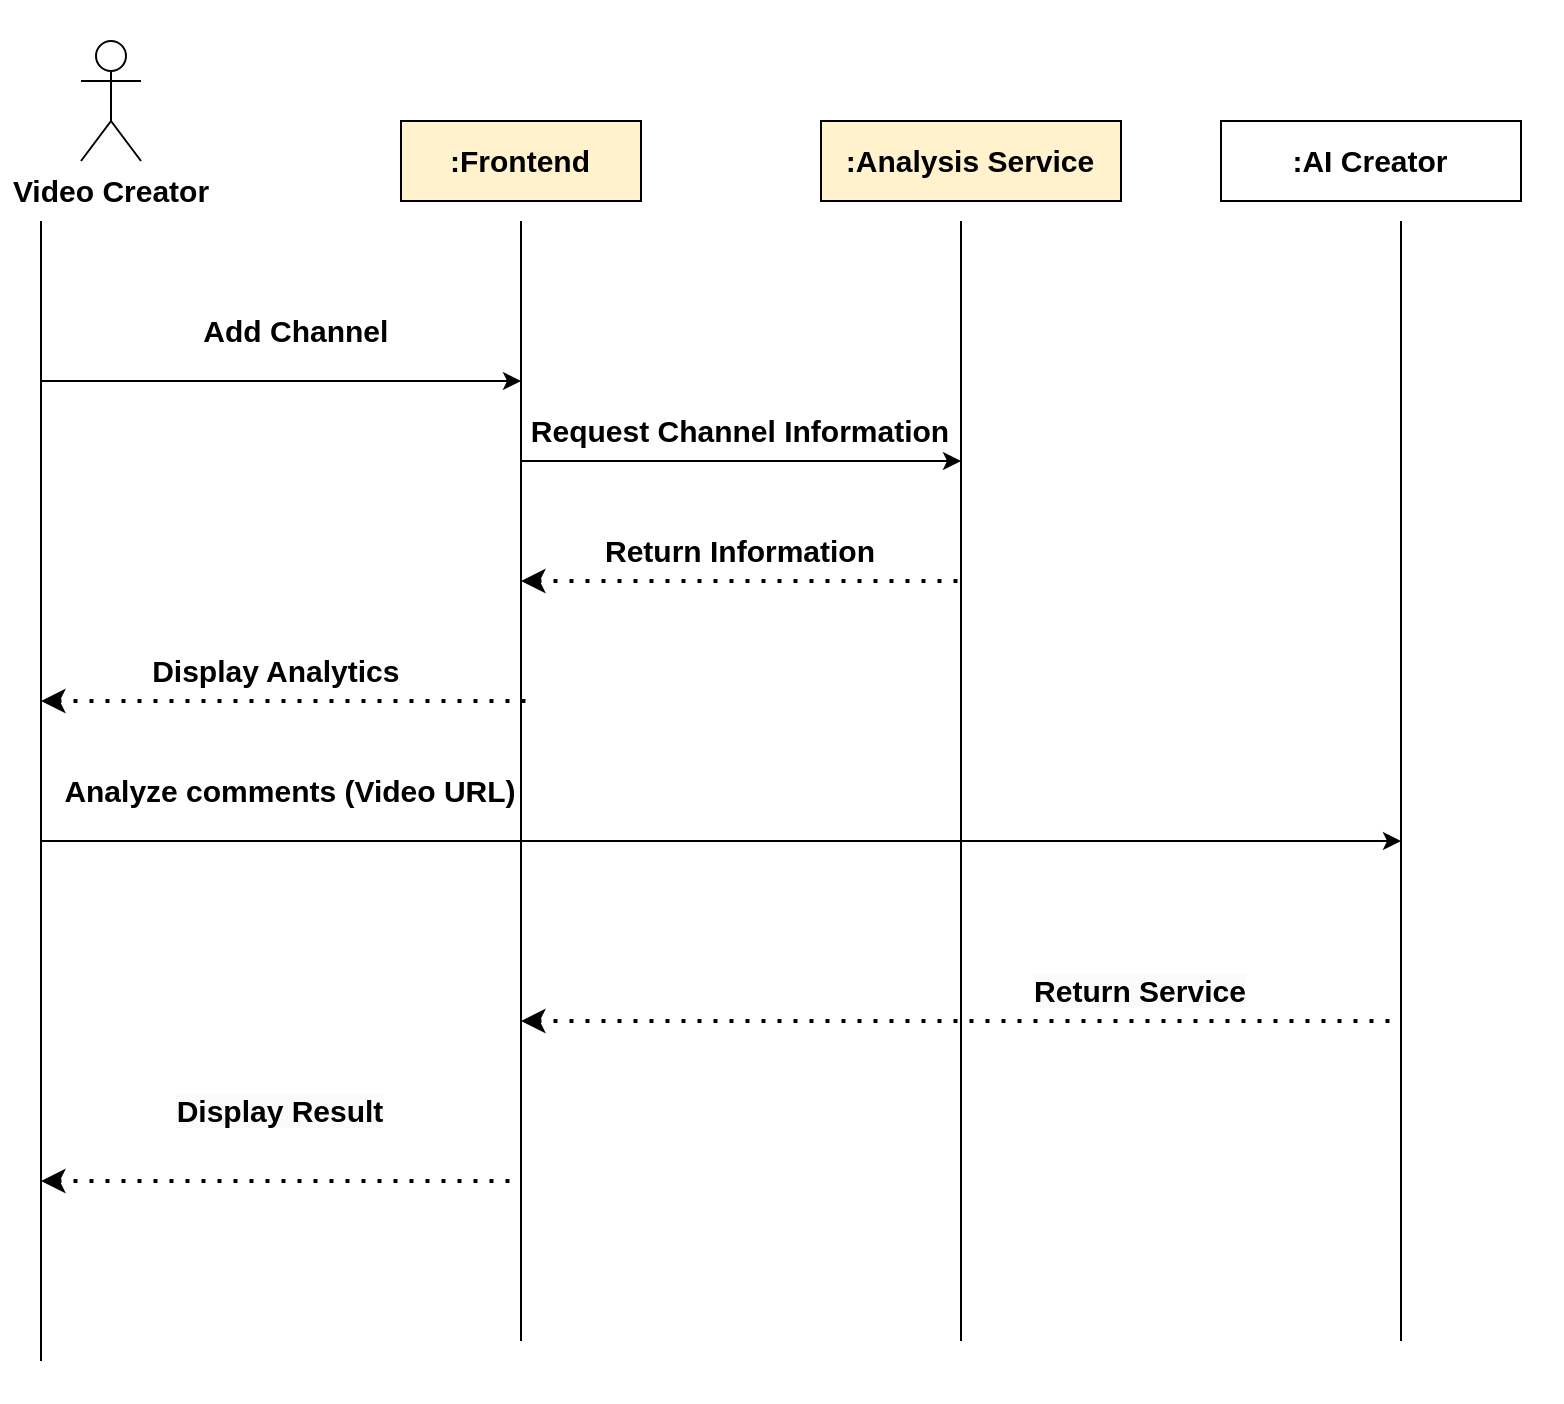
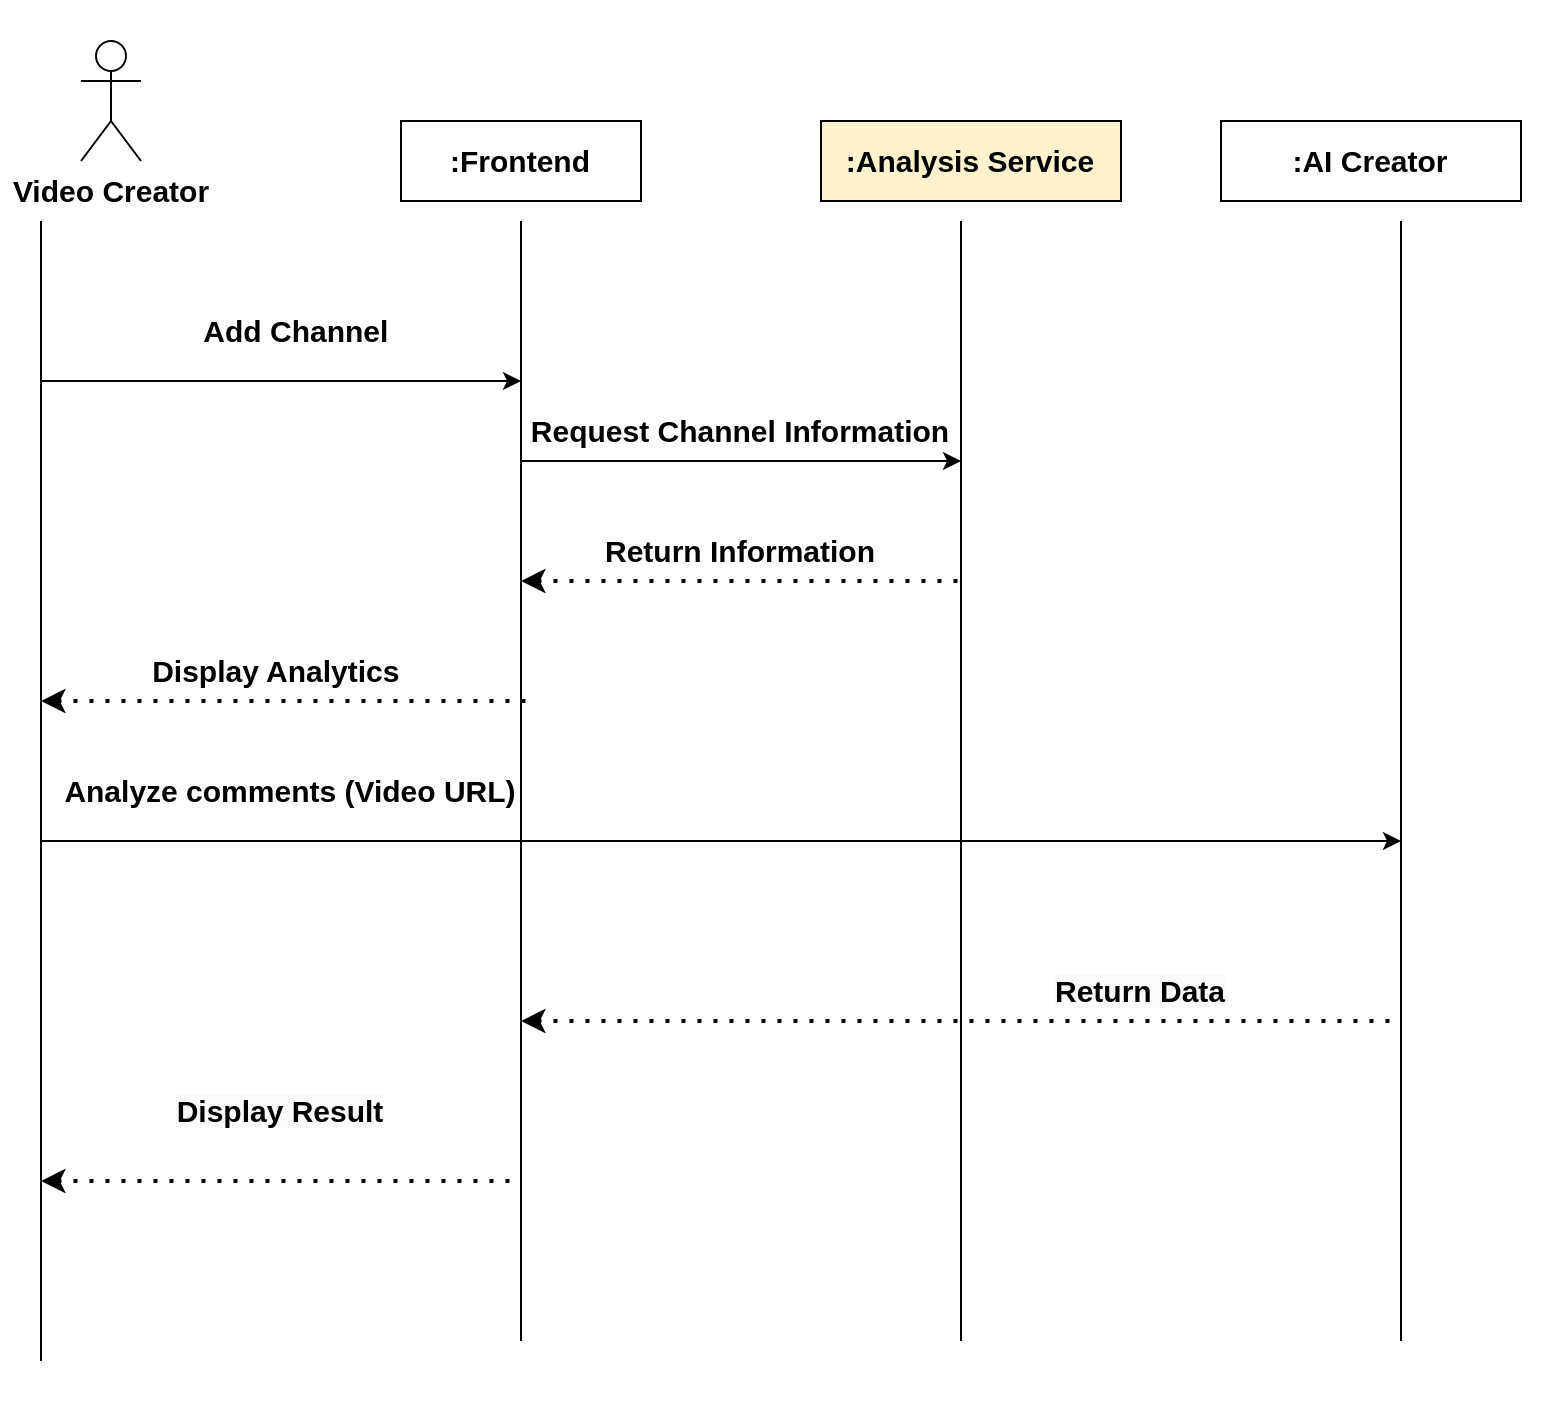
node ":Frontend": fillcolor #fff2cc -> #ffffff
node "Return Service": label "Return Service" -> "Return Data"
